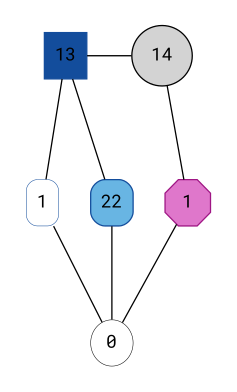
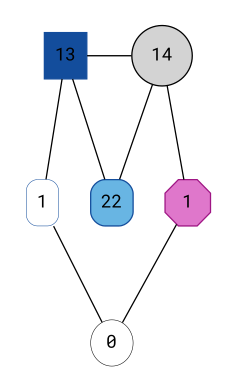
edge "22" -- "0": now "22" -- "14"
